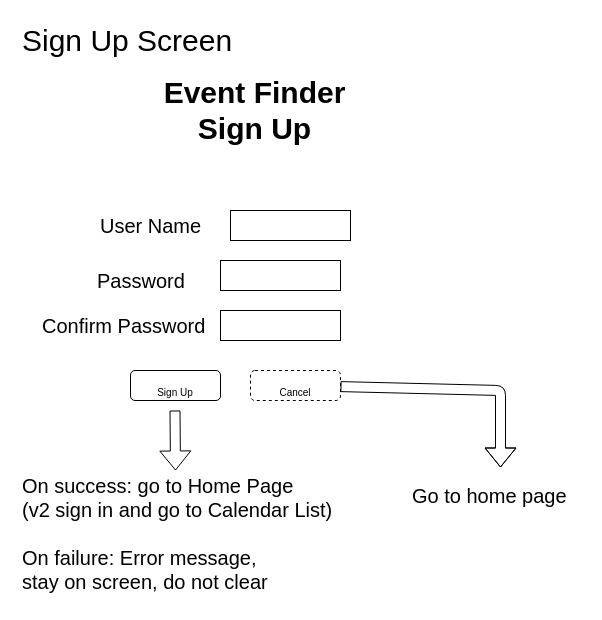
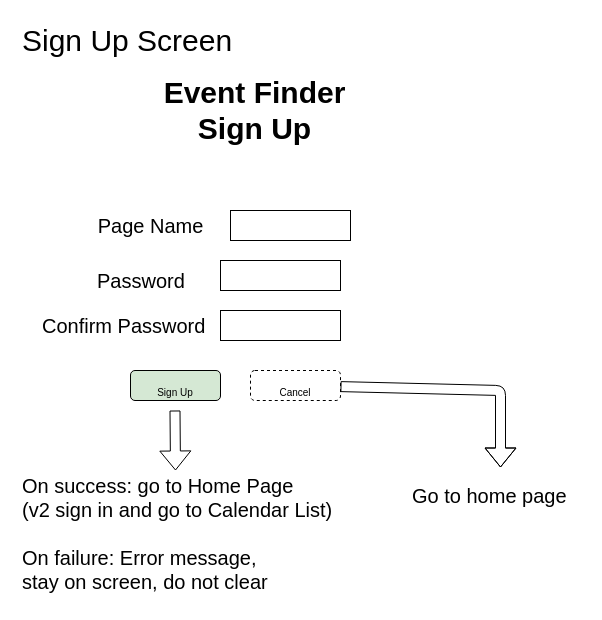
node "User Name": label "User Name" -> "Page Name"
node "Sign Up": fillcolor #ffffff -> #d5e8d4
